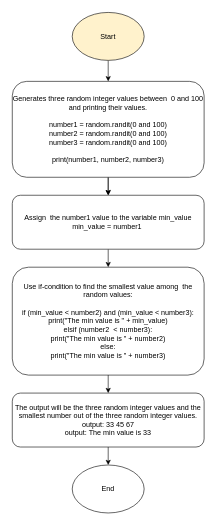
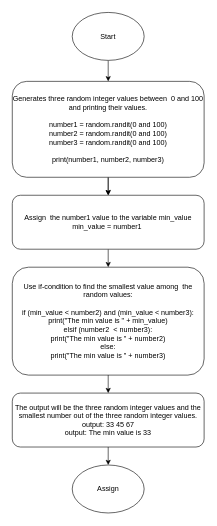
node "Start": fillcolor #fff2cc -> #ffffff
node "End": label "End" -> "Assign"
